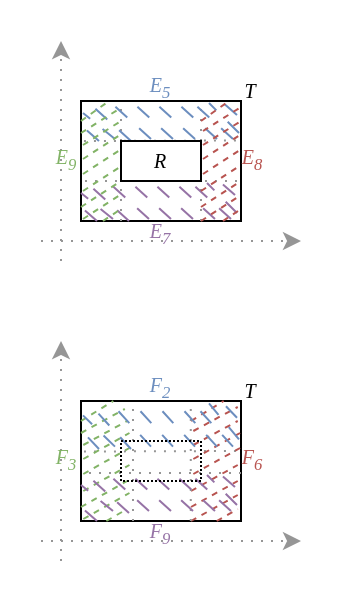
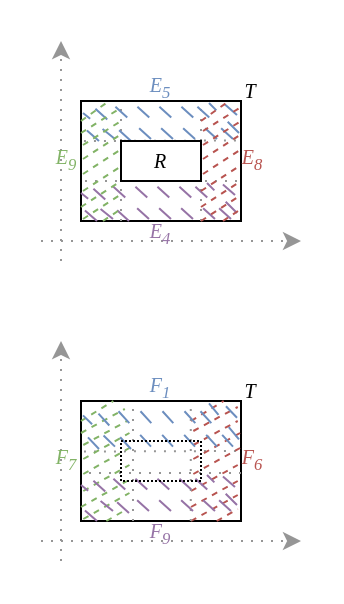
node "E7": label "E7" -> "E4"
node "F2": label "F2" -> "F1"
node "F3": label "F3" -> "F7"
